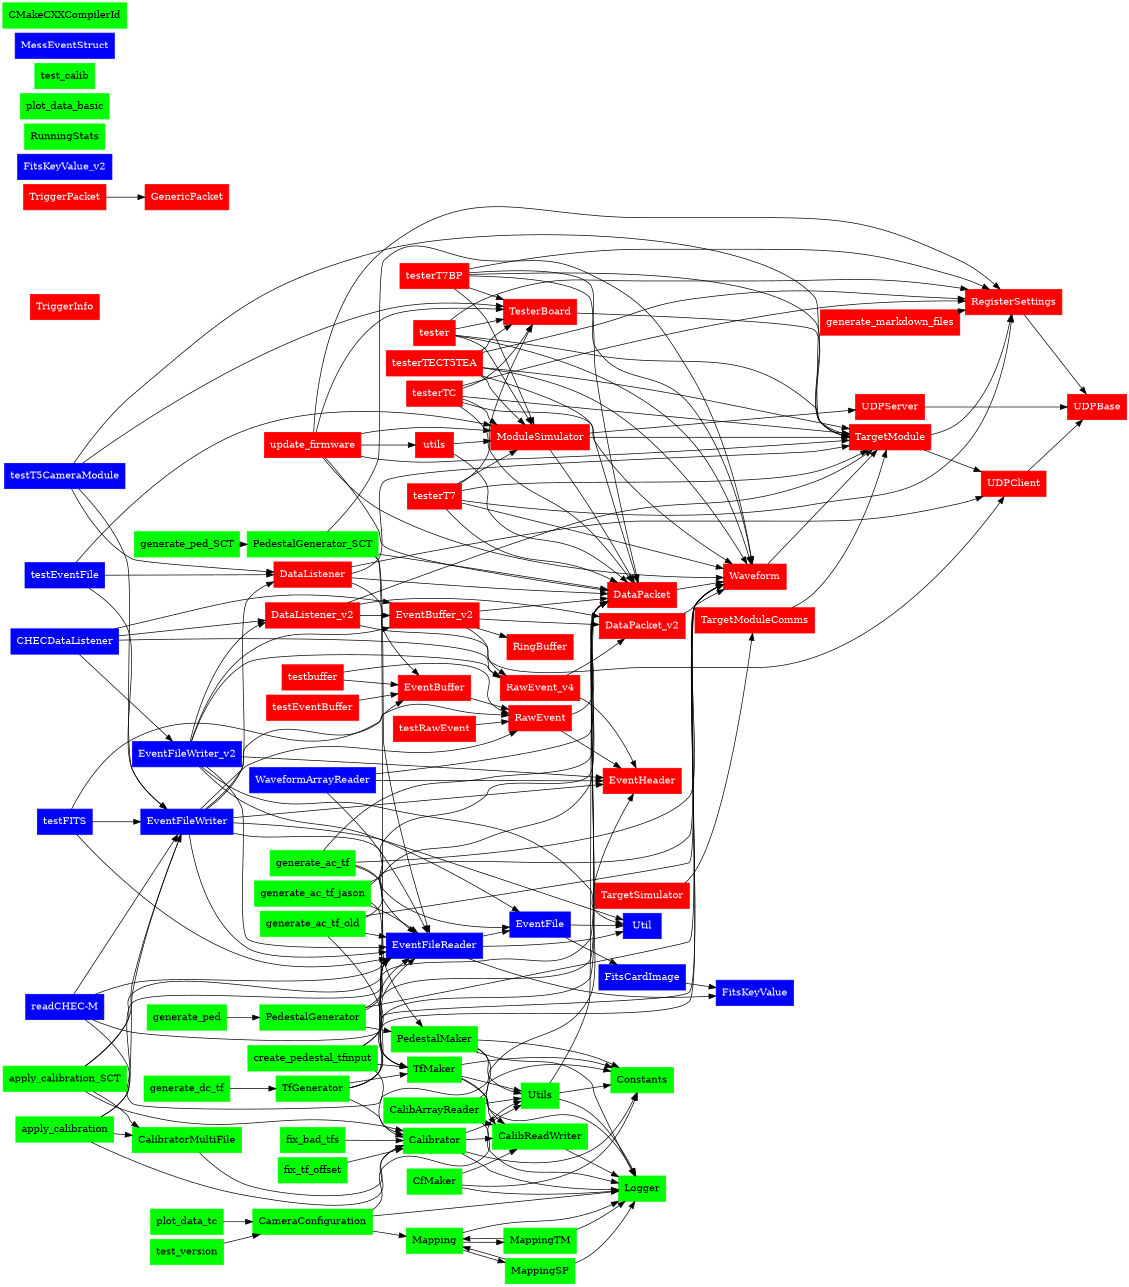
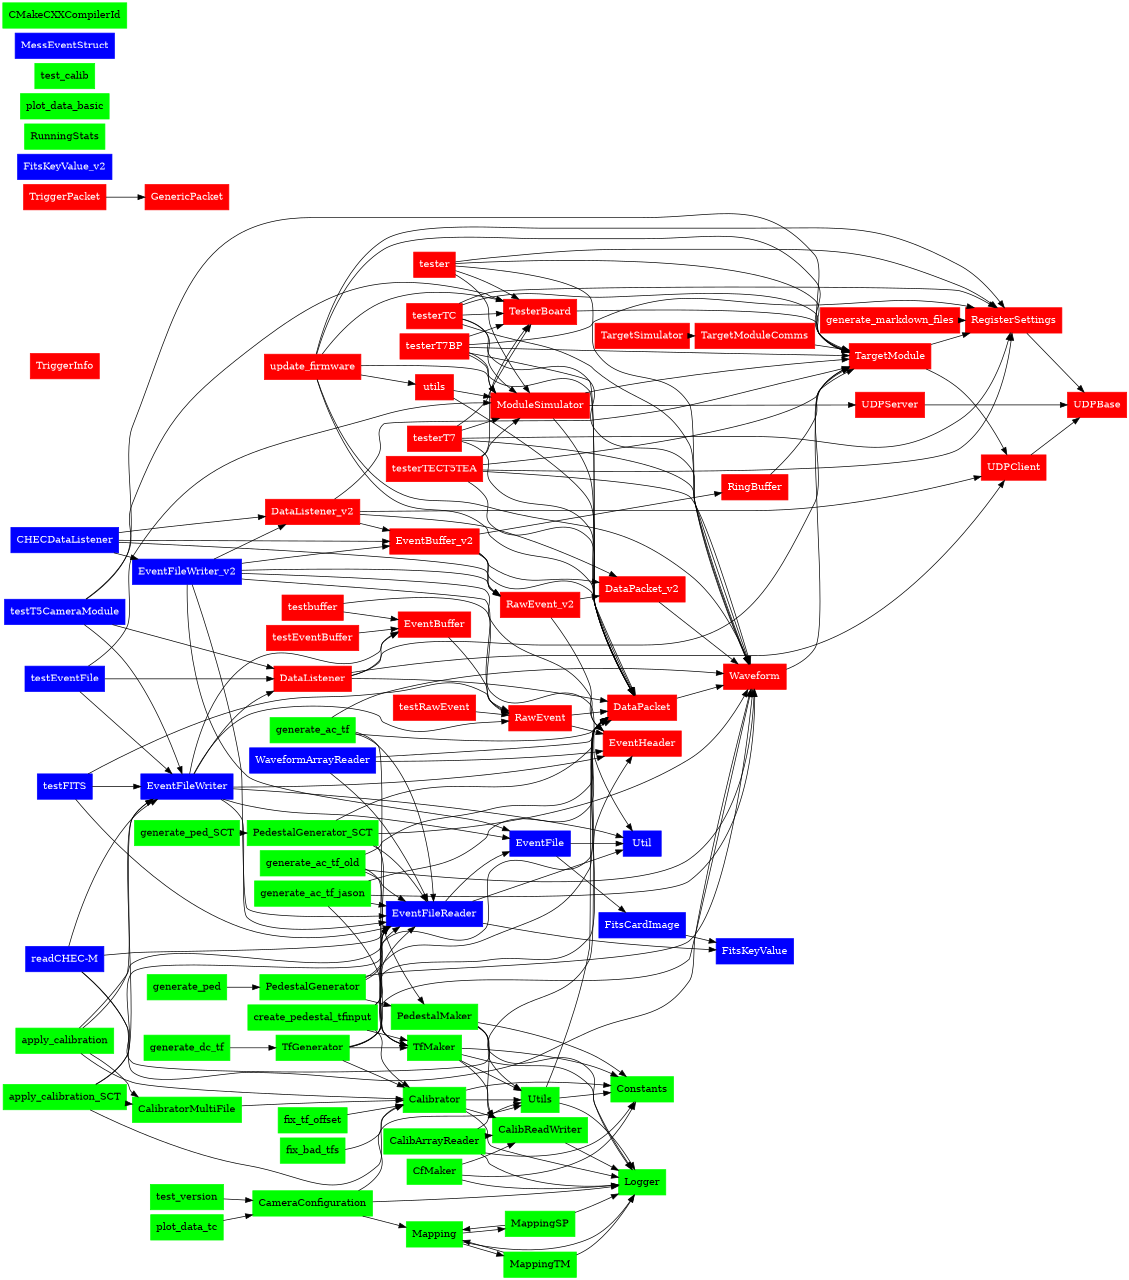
edge "testerT7" -> "TargetModule": now "RingBuffer" -> "TargetModule"
node "RawEvent_v4": label "RawEvent_v4" -> "RawEvent_v2"
